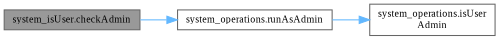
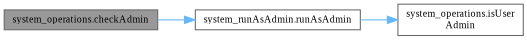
node "system_isUser.checkAdmin": label "system_isUser.checkAdmin" -> "system_operations.checkAdmin"
node "system_operations.runAsAdmin": label "system_operations.runAsAdmin" -> "system_runAsAdmin.runAsAdmin"
